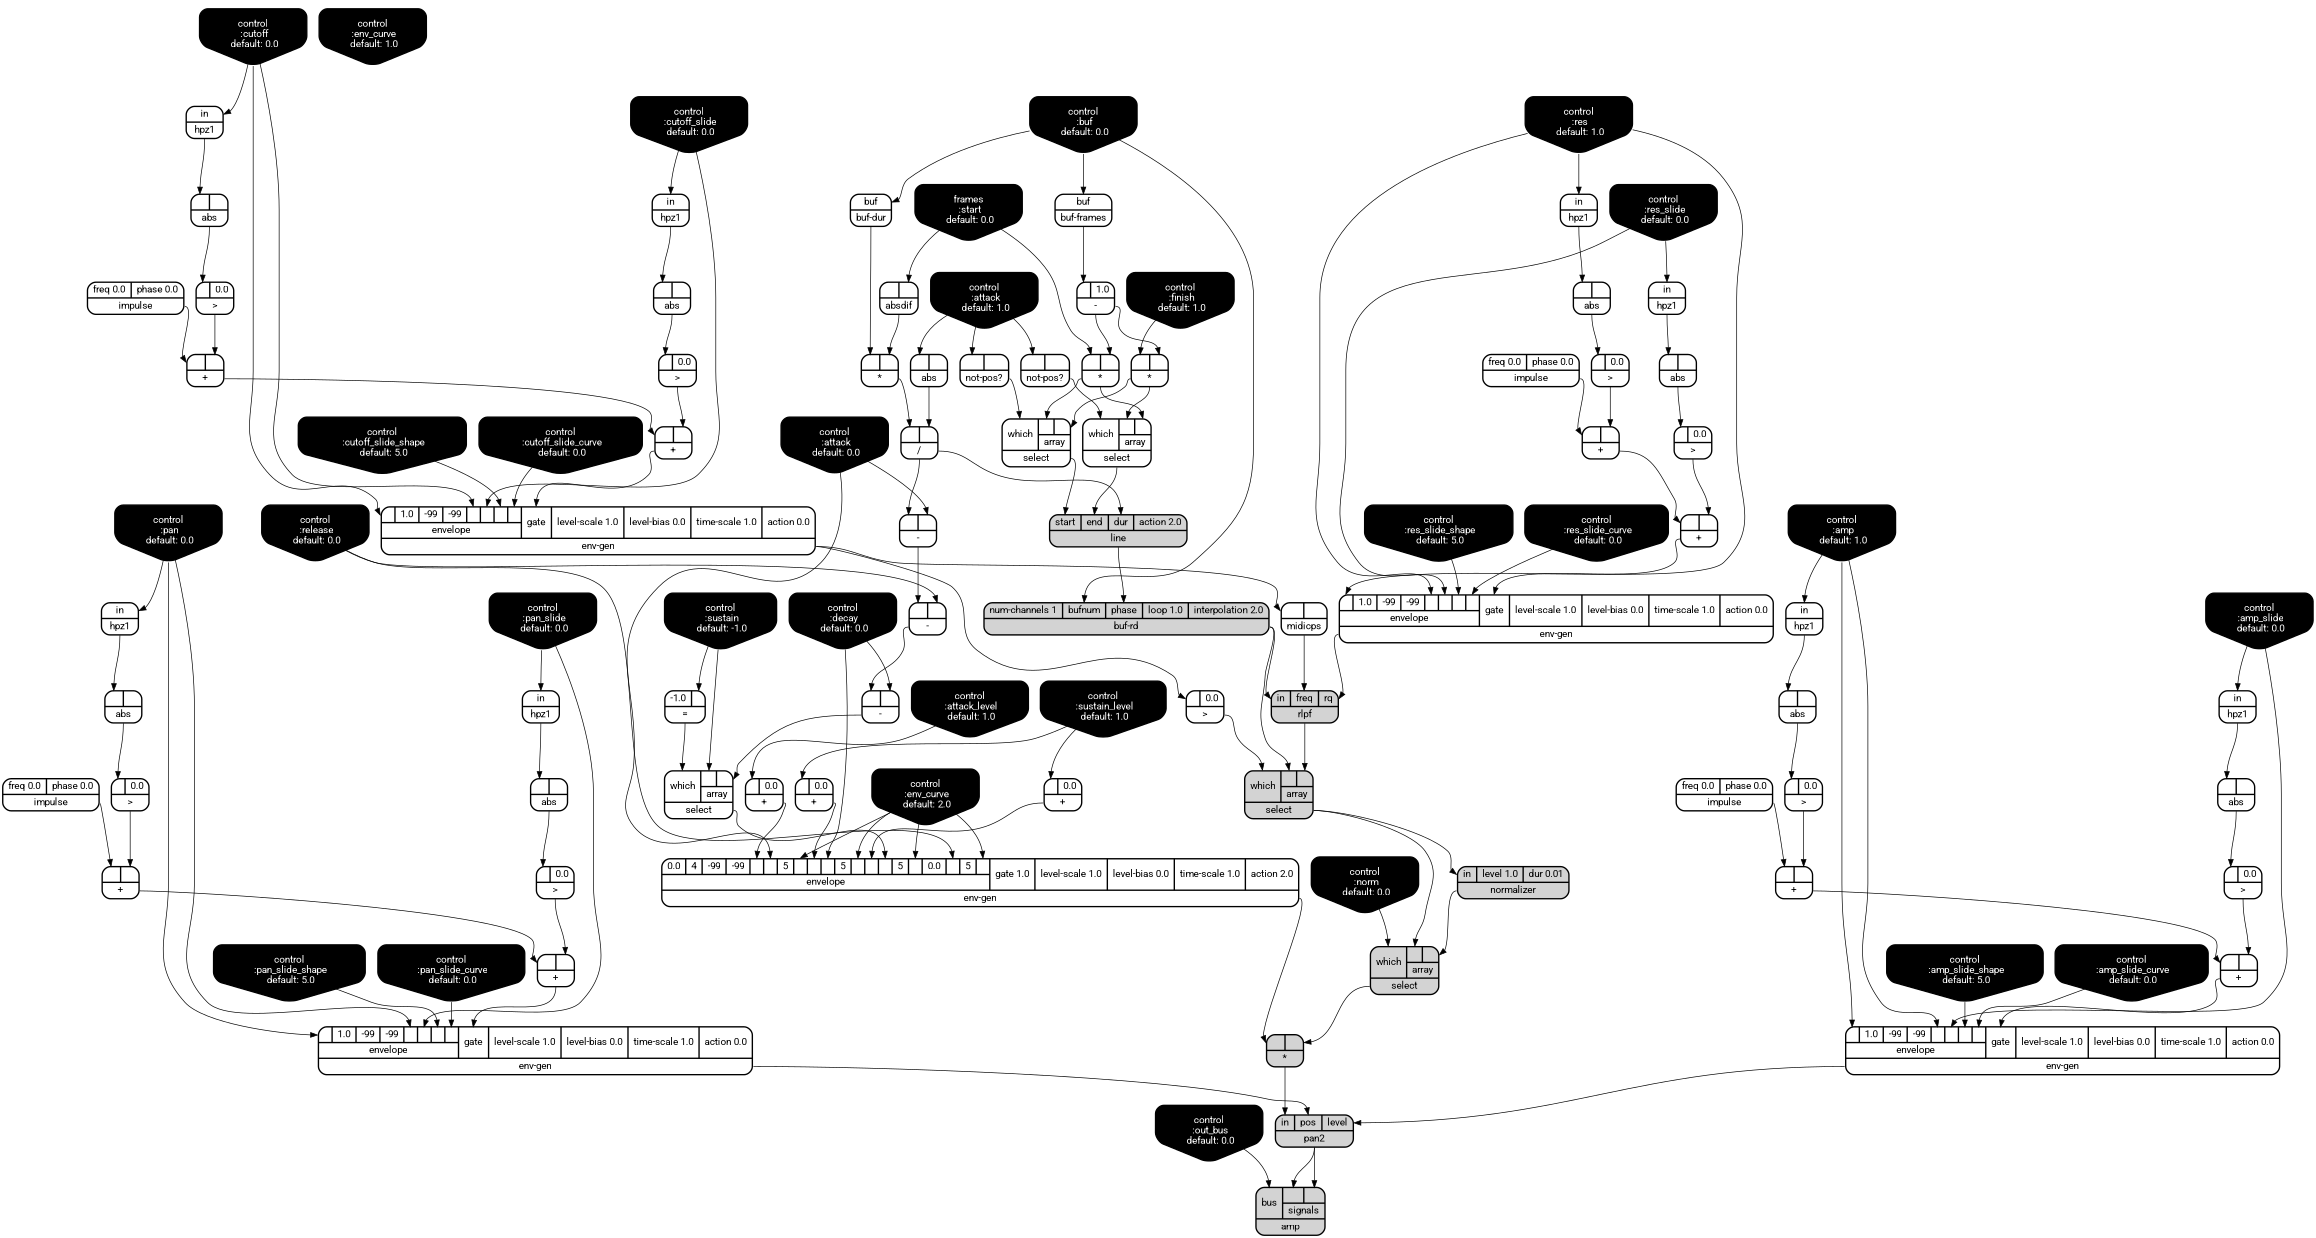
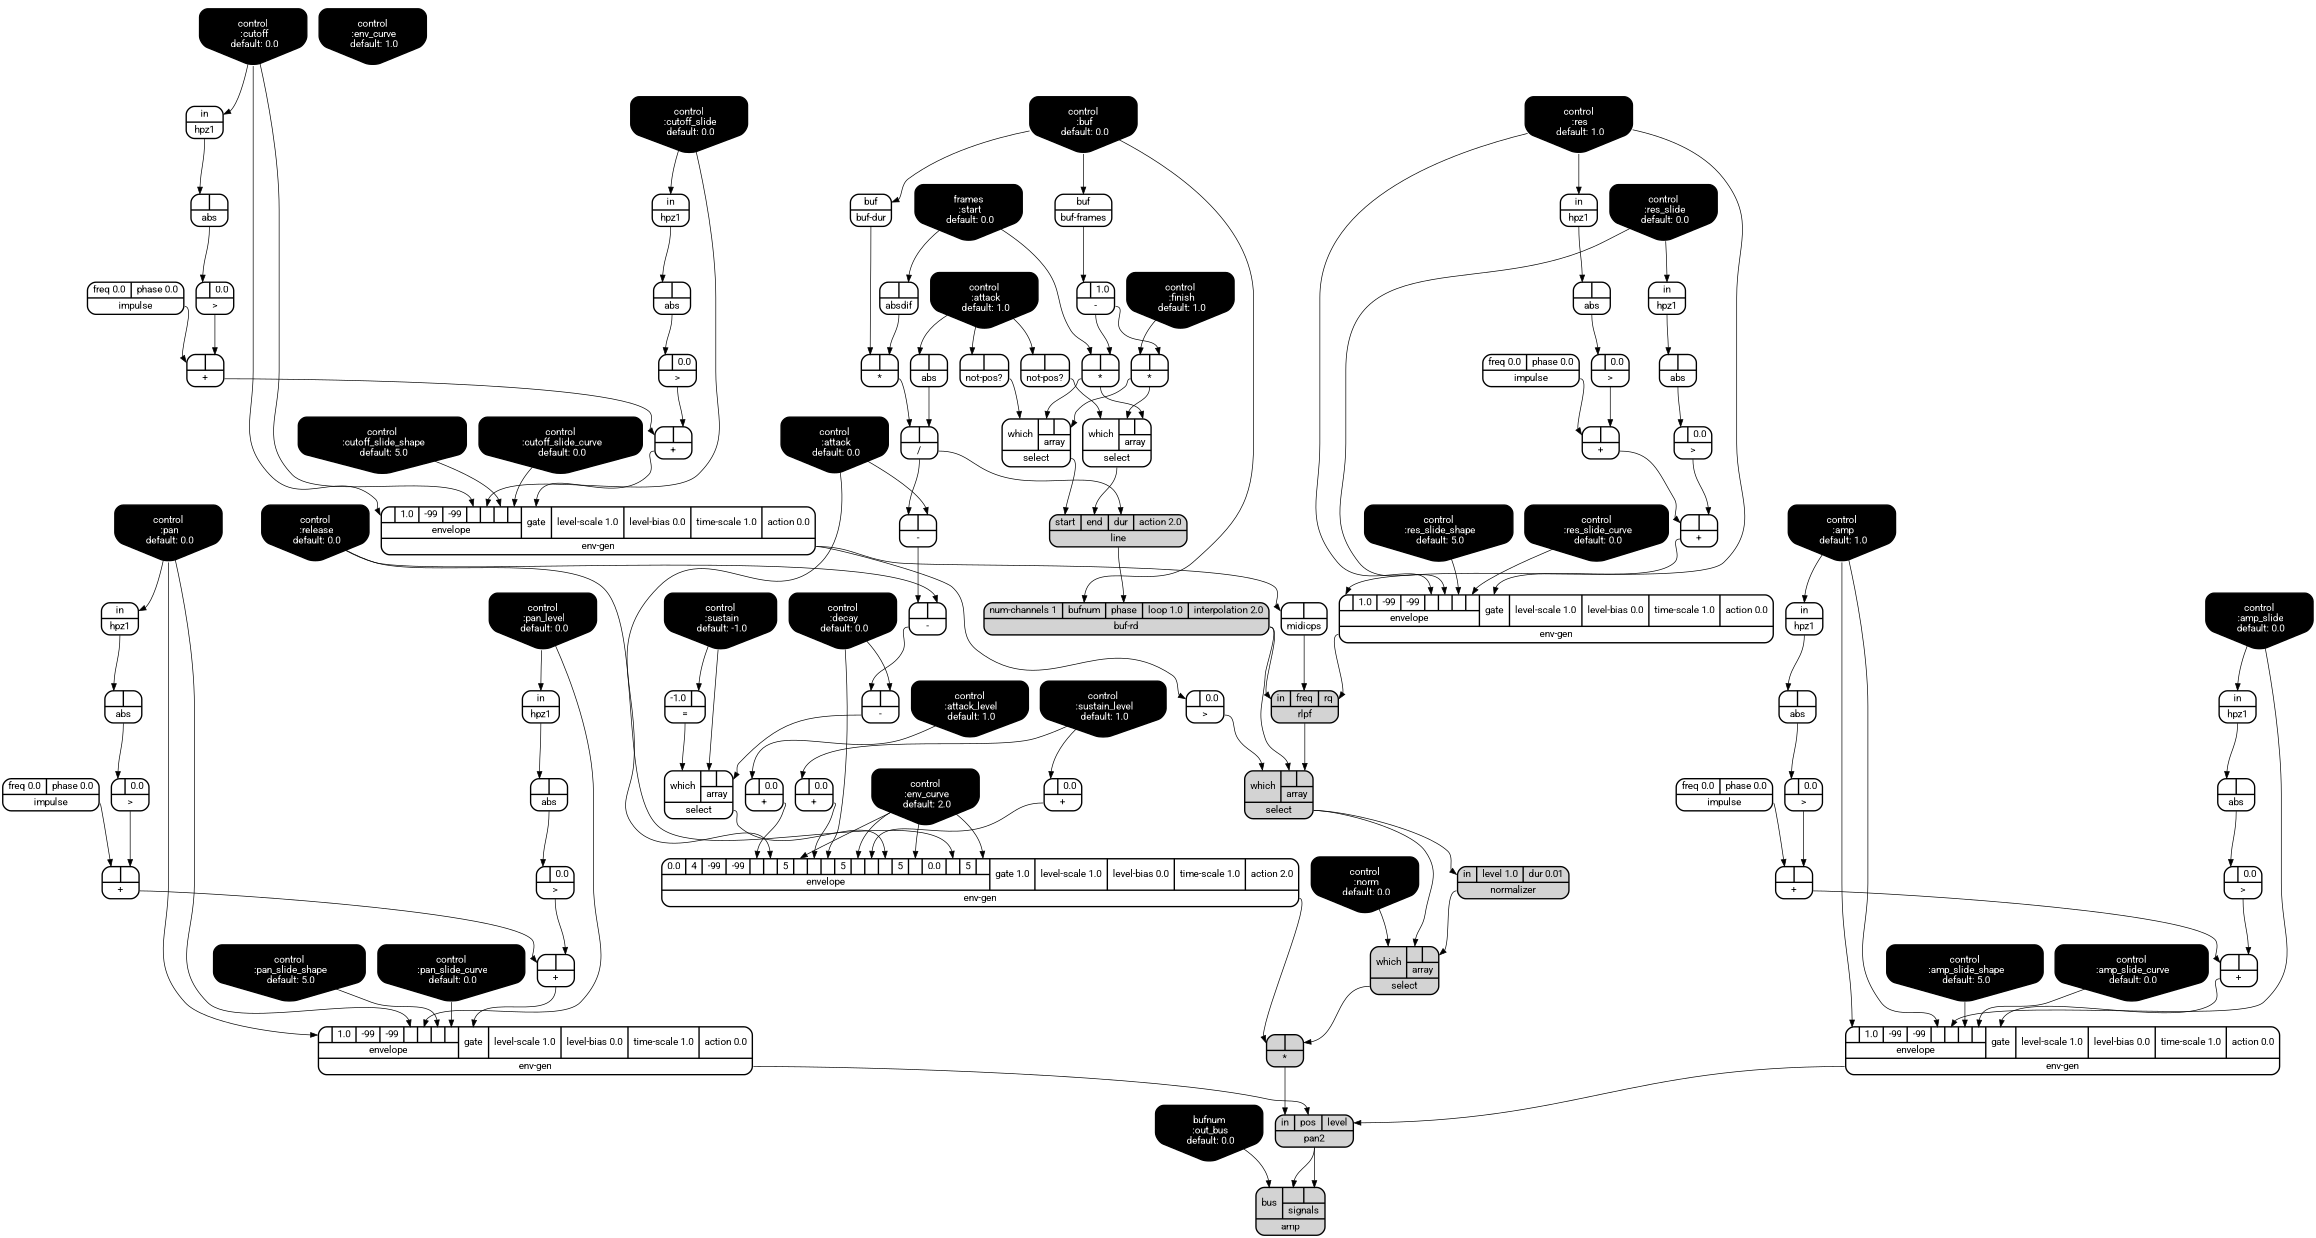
node "control :pan_slide default: 0.0": label "control :pan_slide default: 0.0" -> "control :pan_level default: 0.0"
node "control :out_bus default: 0.0": label "control :out_bus default: 0.0" -> "bufnum :out_bus default: 0.0"
